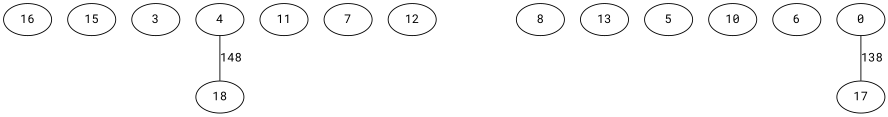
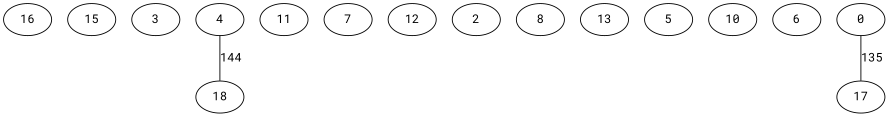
node "2": added
edge "4" -- "18": label "148" -> "144"
edge "0" -- "17": label "138" -> "135"
